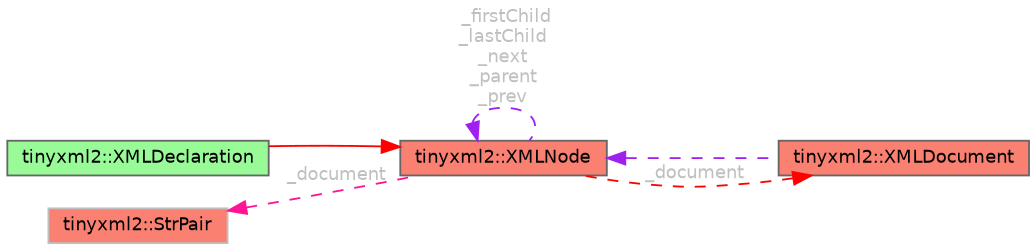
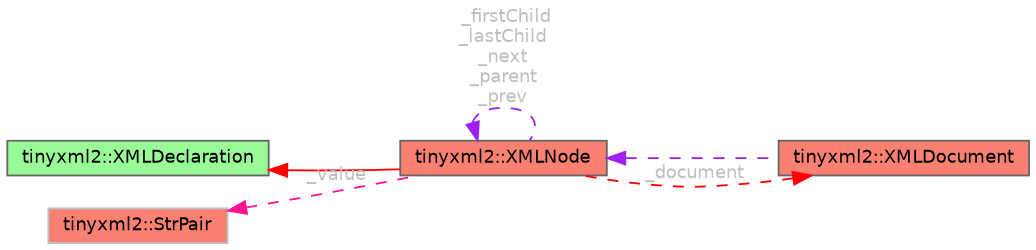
edge "tinyxml2::XMLDeclaration" -> "tinyxml2::XMLNode": reversed
edge "tinyxml2::XMLNode" -> "tinyxml2::StrPair": label " _document" -> " _value"
